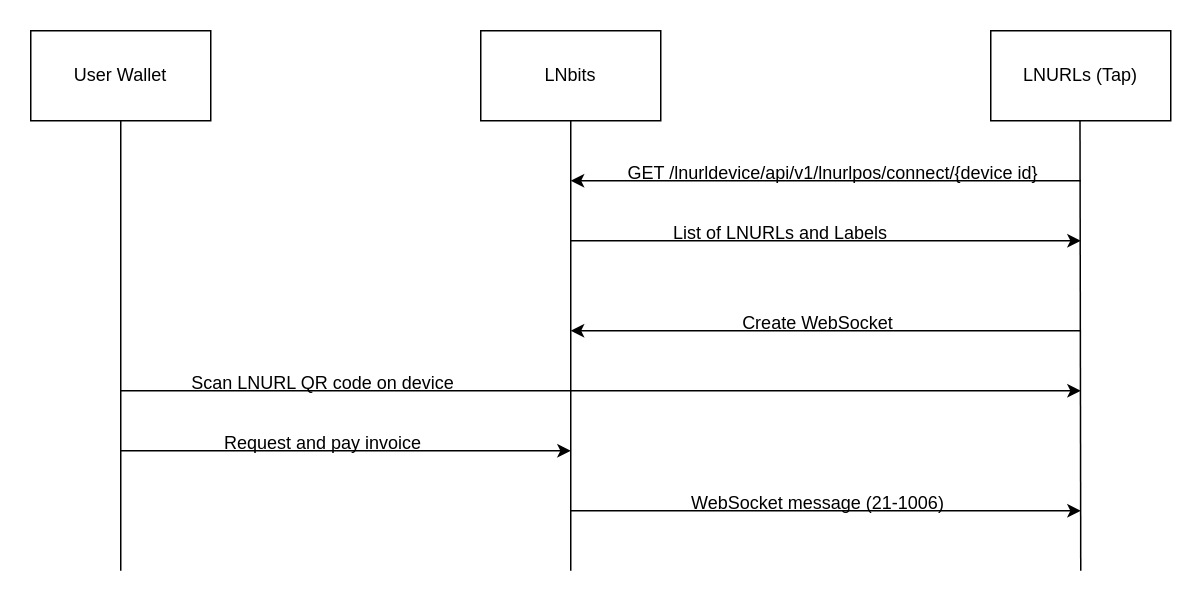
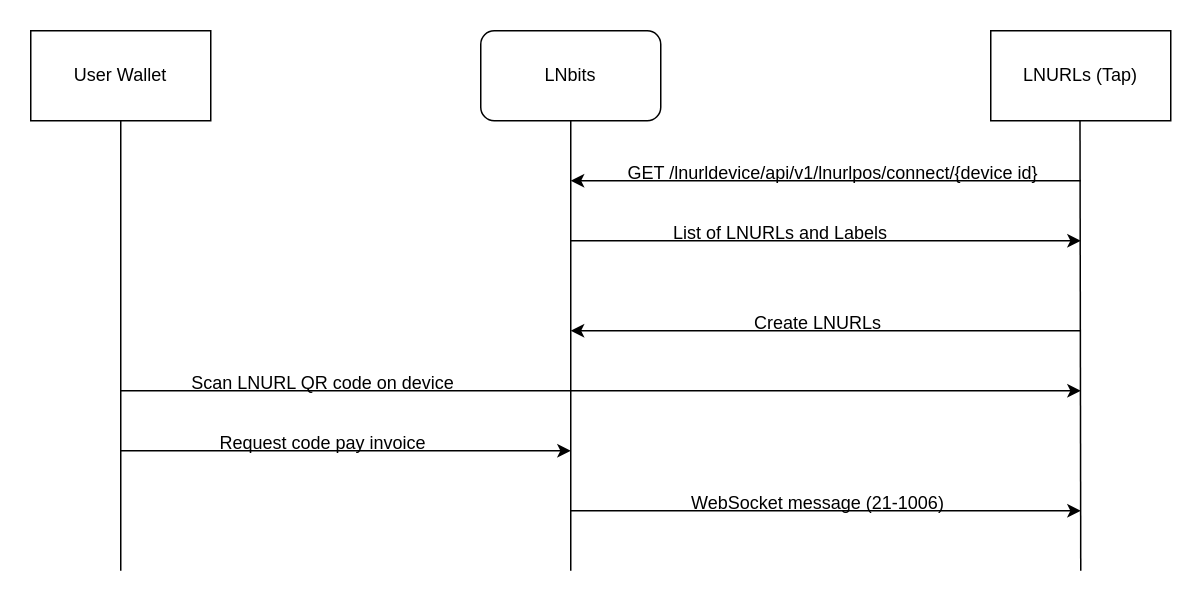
node "LNbits": shape rectangle -> rounded rectangle
node "Create WebSocket": label "Create WebSocket" -> "Create LNURLs"
node "Request and pay invoice": label "Request and pay invoice" -> "Request code pay invoice"
